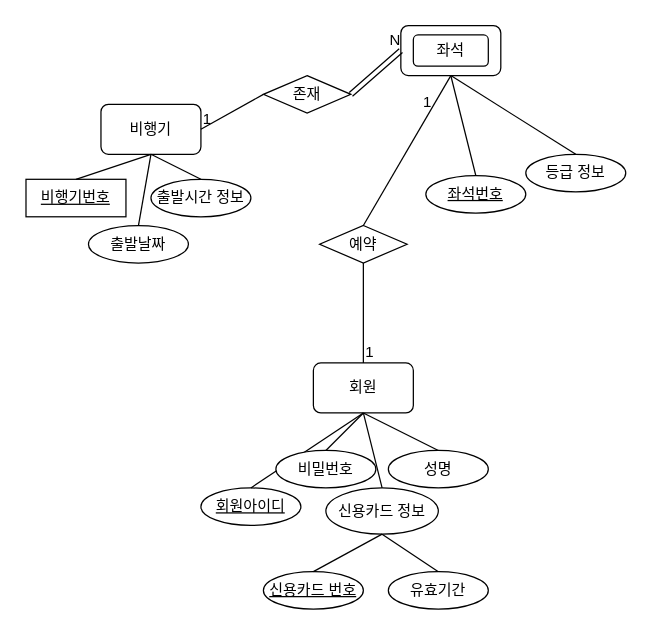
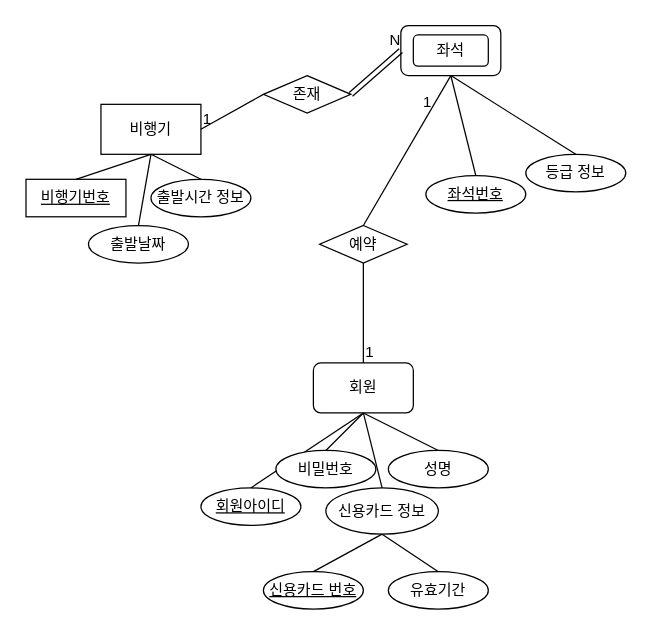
node "비행기": shape rounded rectangle -> rectangle
